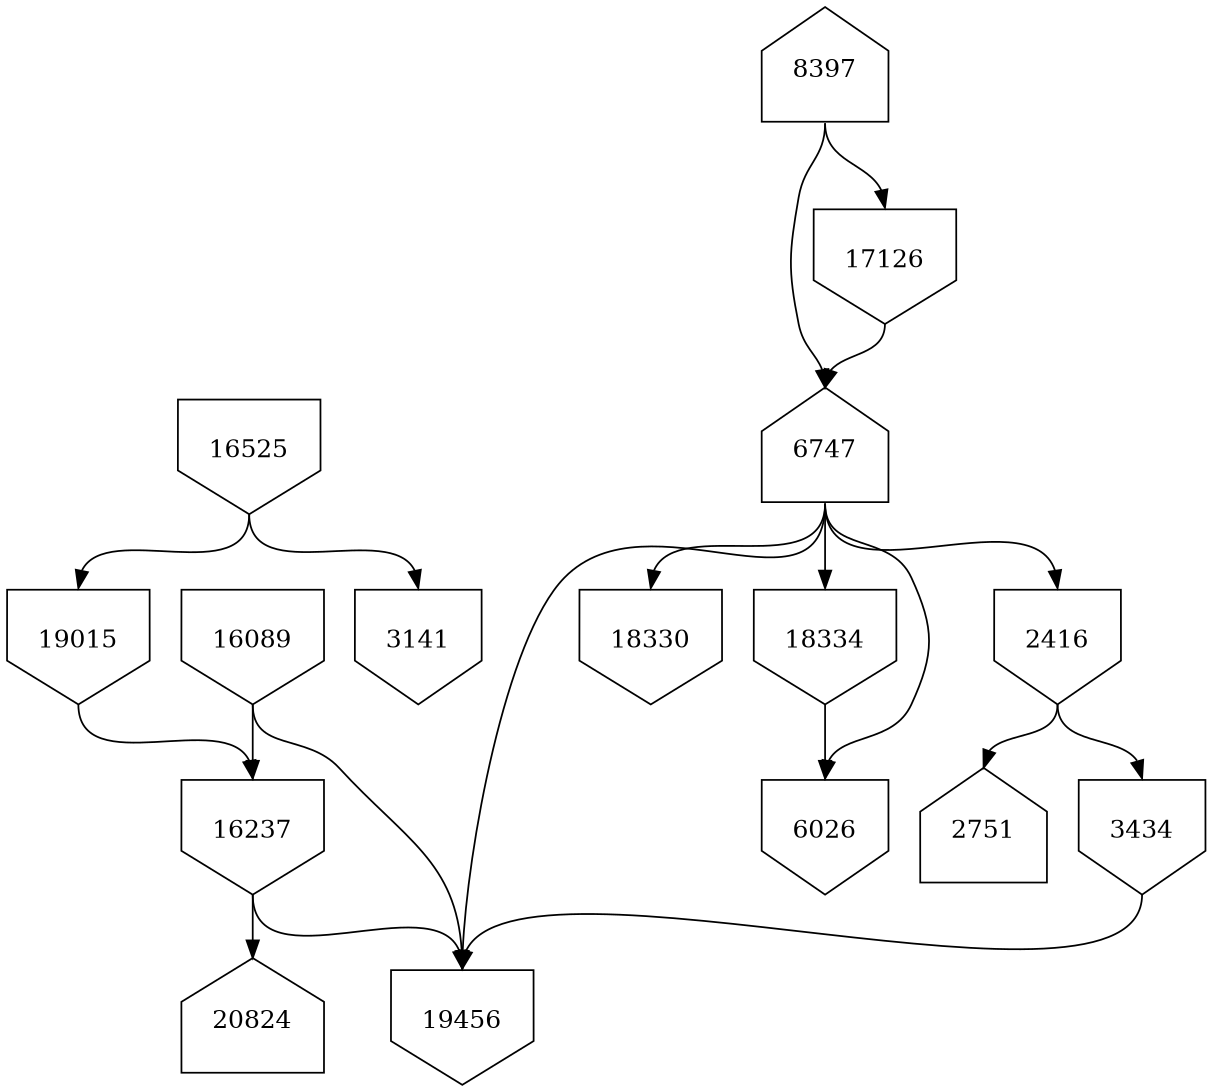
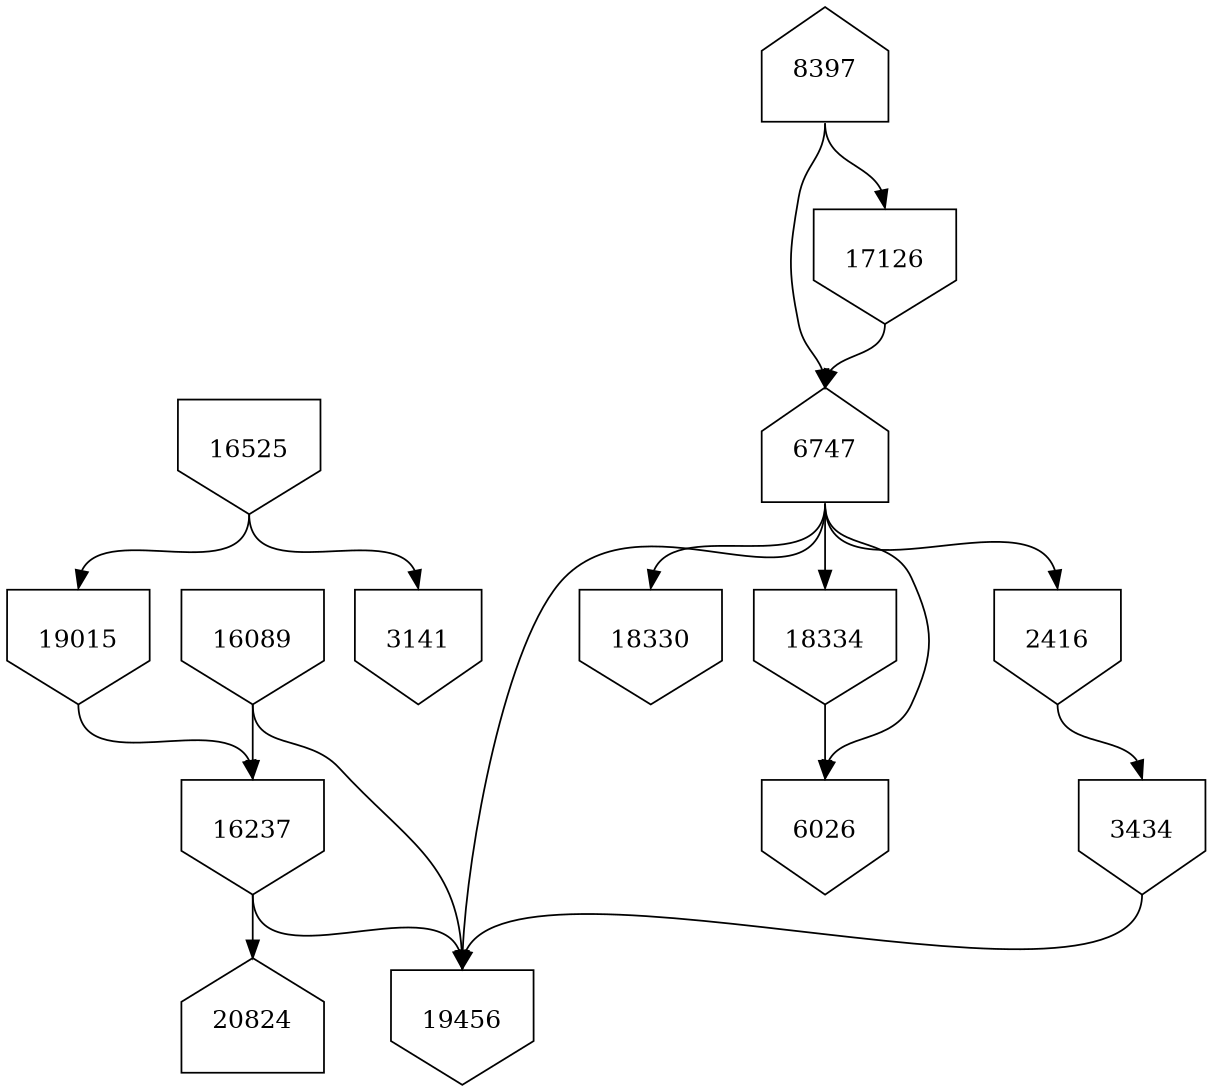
node "2751": removed
